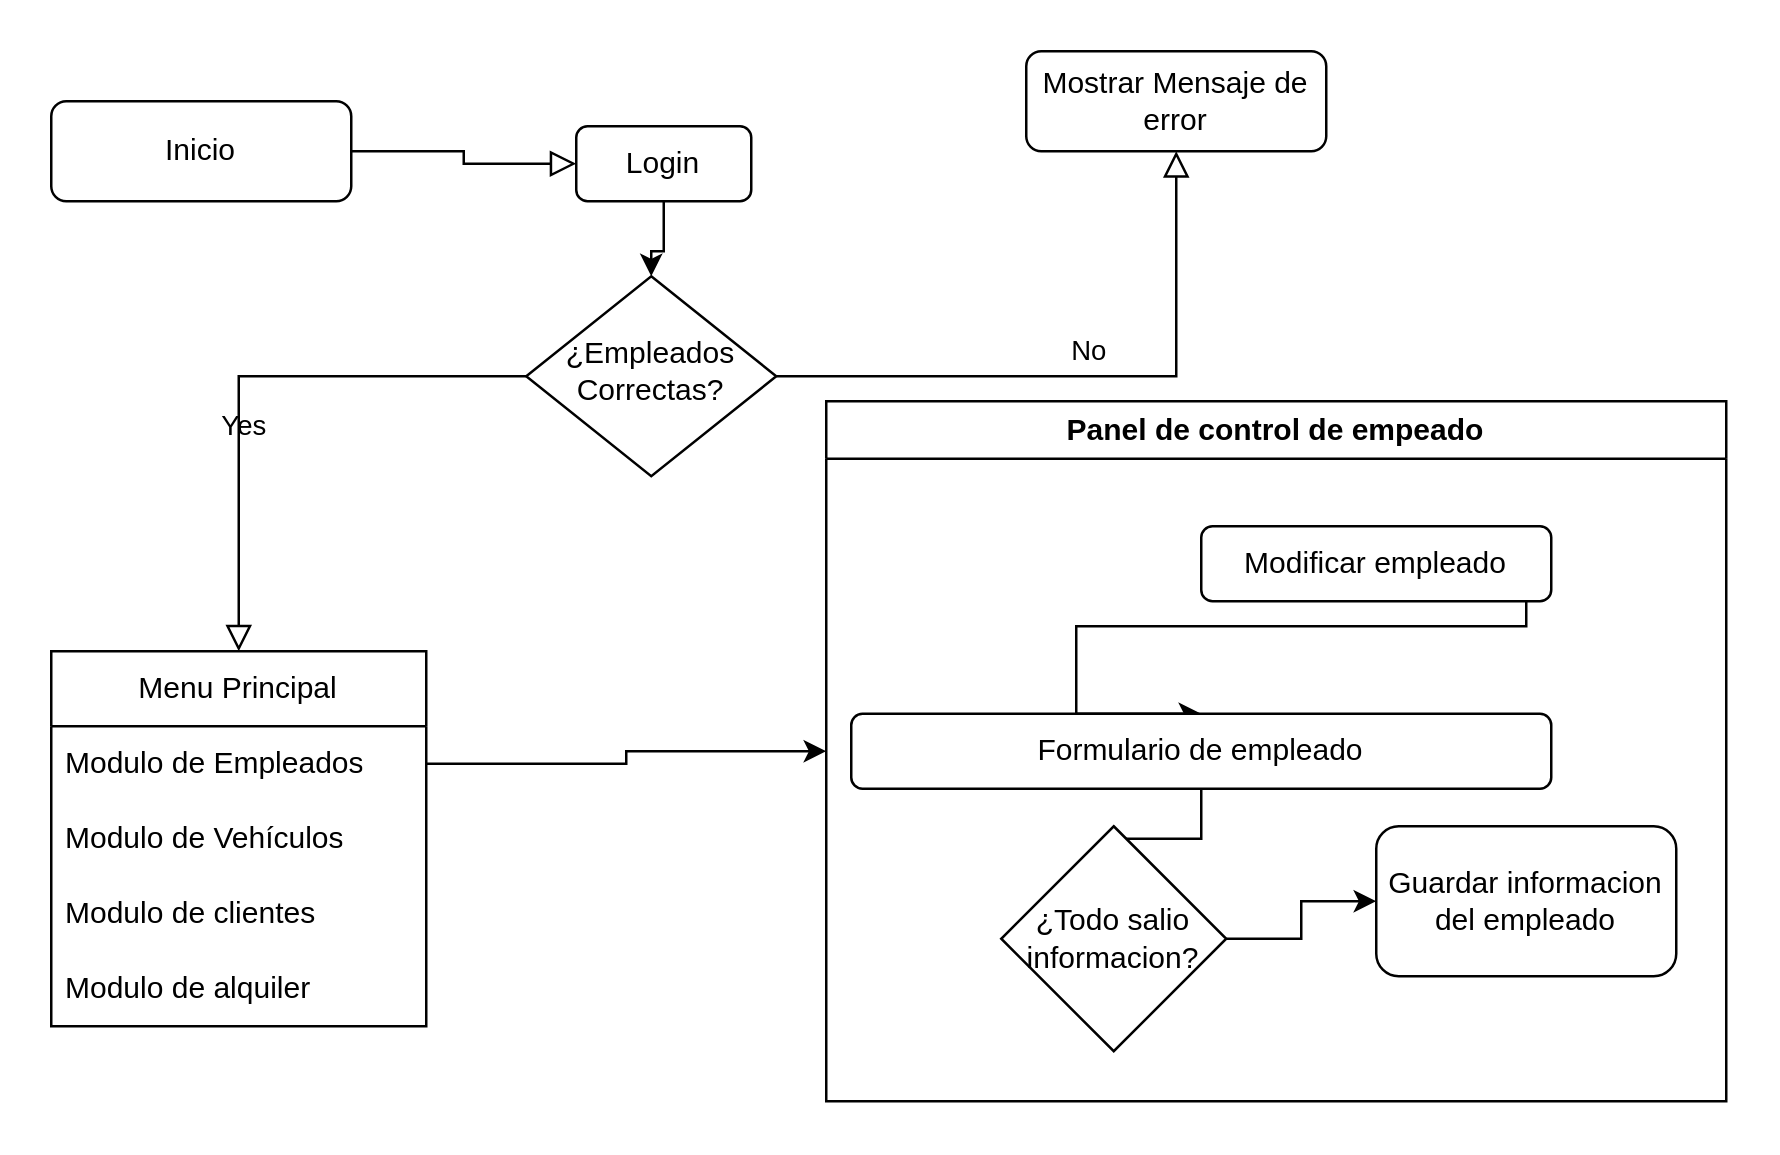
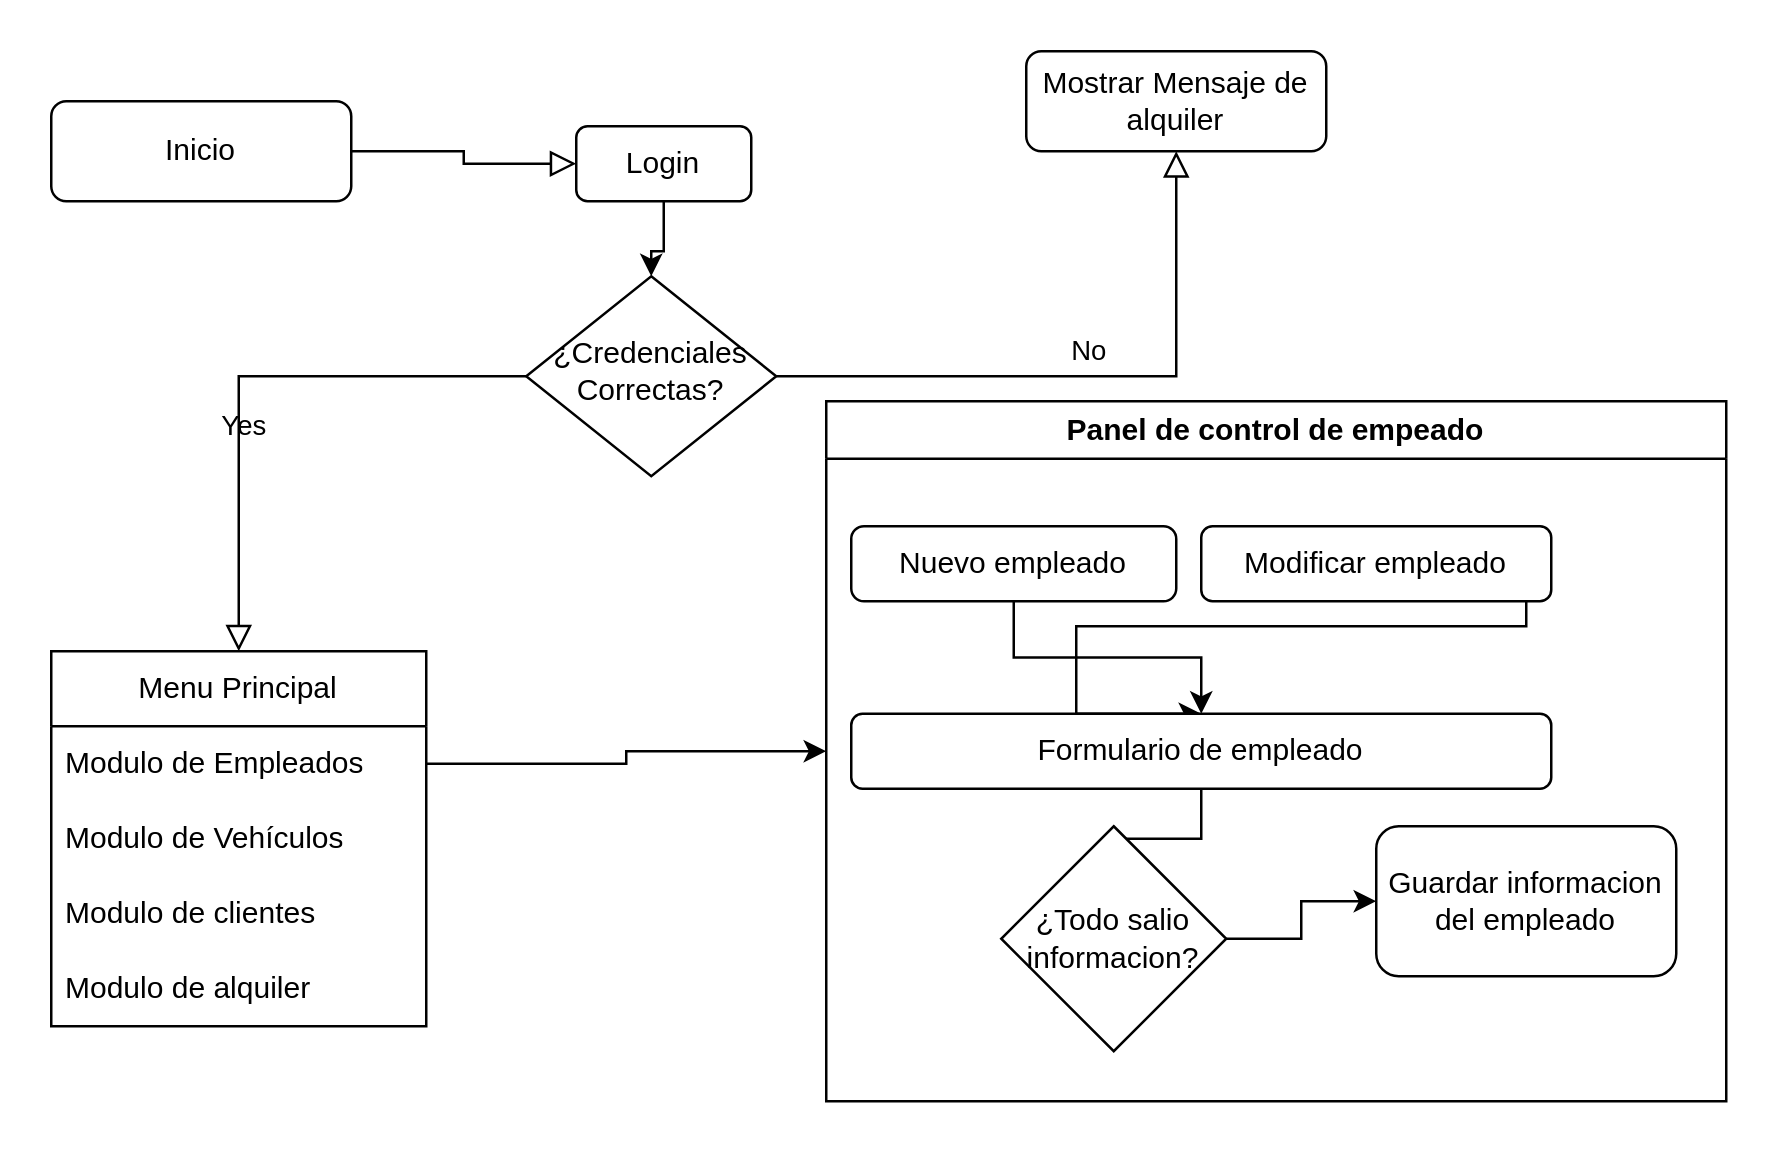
node "Mostrar Mensaje de error": label "Mostrar Mensaje de error" -> "Mostrar Mensaje de alquiler"
node "¿Empleados Correctas?": label "¿Empleados Correctas?" -> "¿Credenciales Correctas?"
node "Nuevo empleado": added
edge "Nuevo empleado" -> "Formulario de empleado": added
